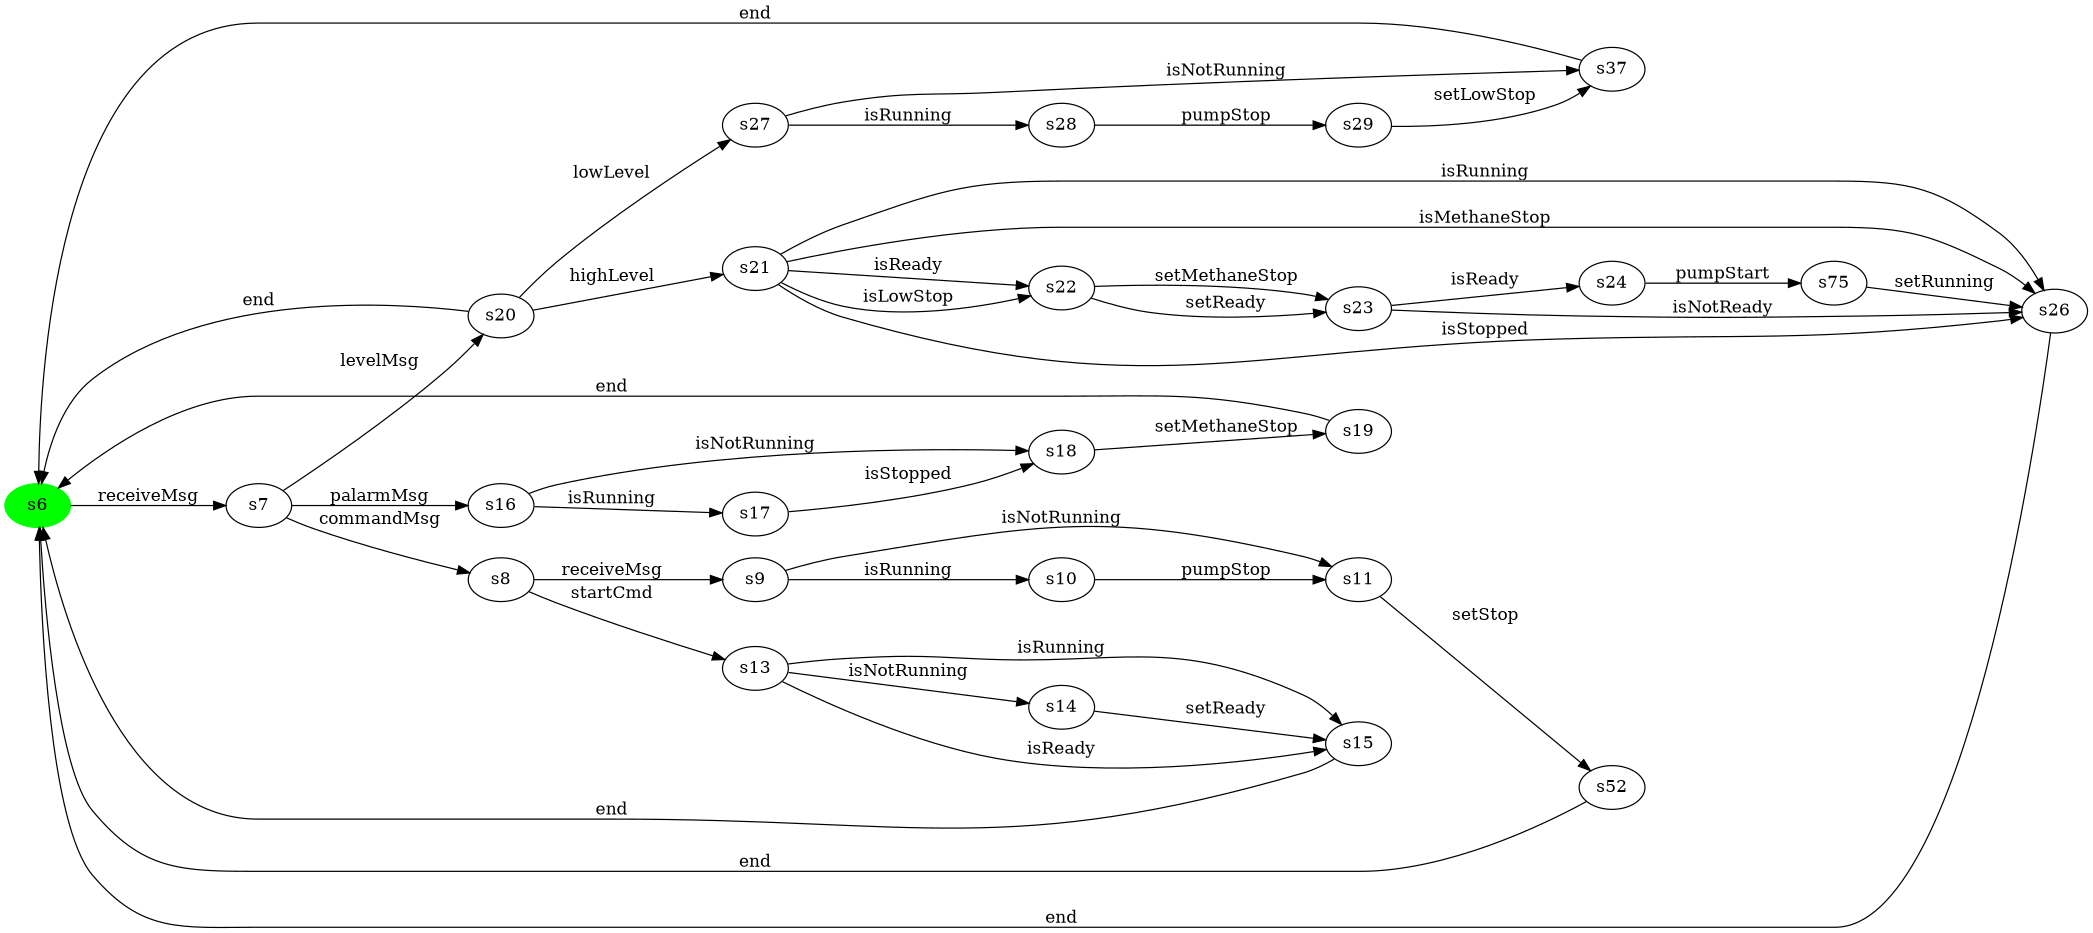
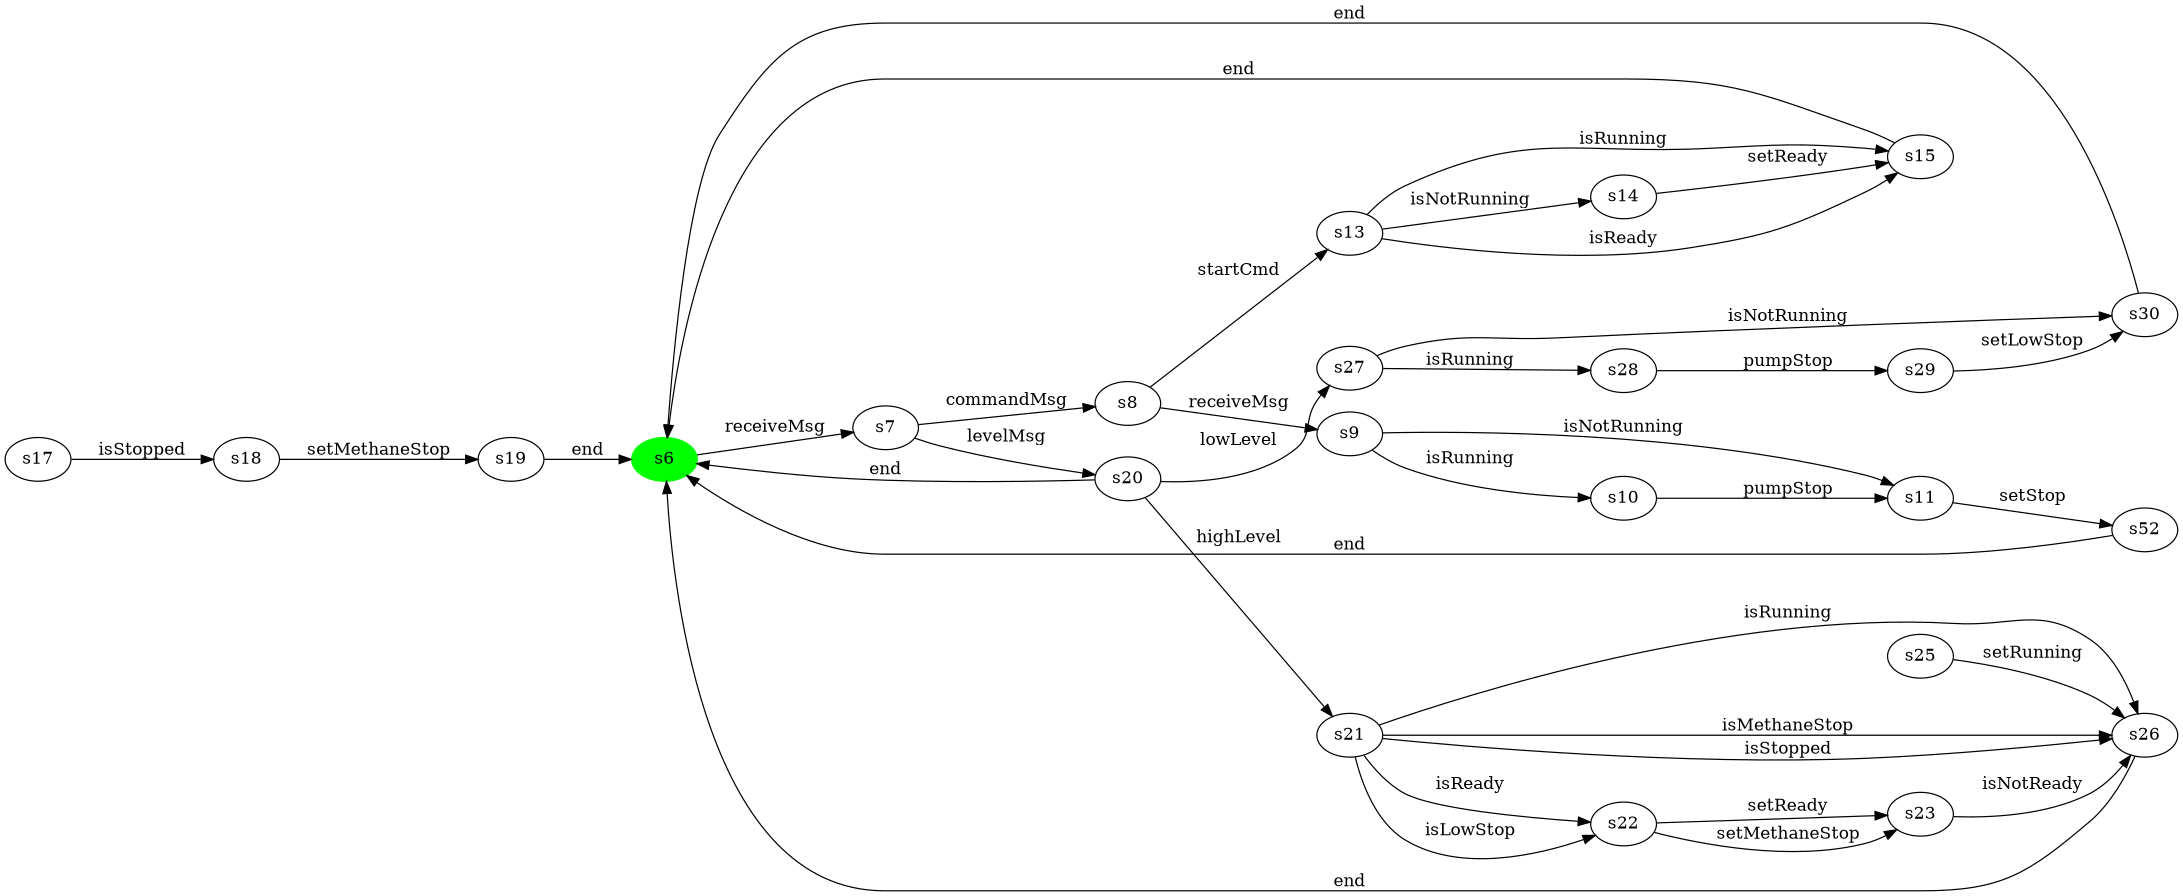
node "s37": label "s37" -> "s30"
node "s24": removed
node "s75": label "s75" -> "s25"
node "s16": removed
